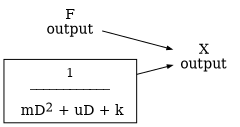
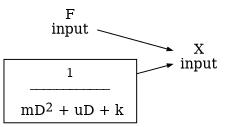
node "F output": label "F output" -> "F input"
node "X output": label "X output" -> "X input"
